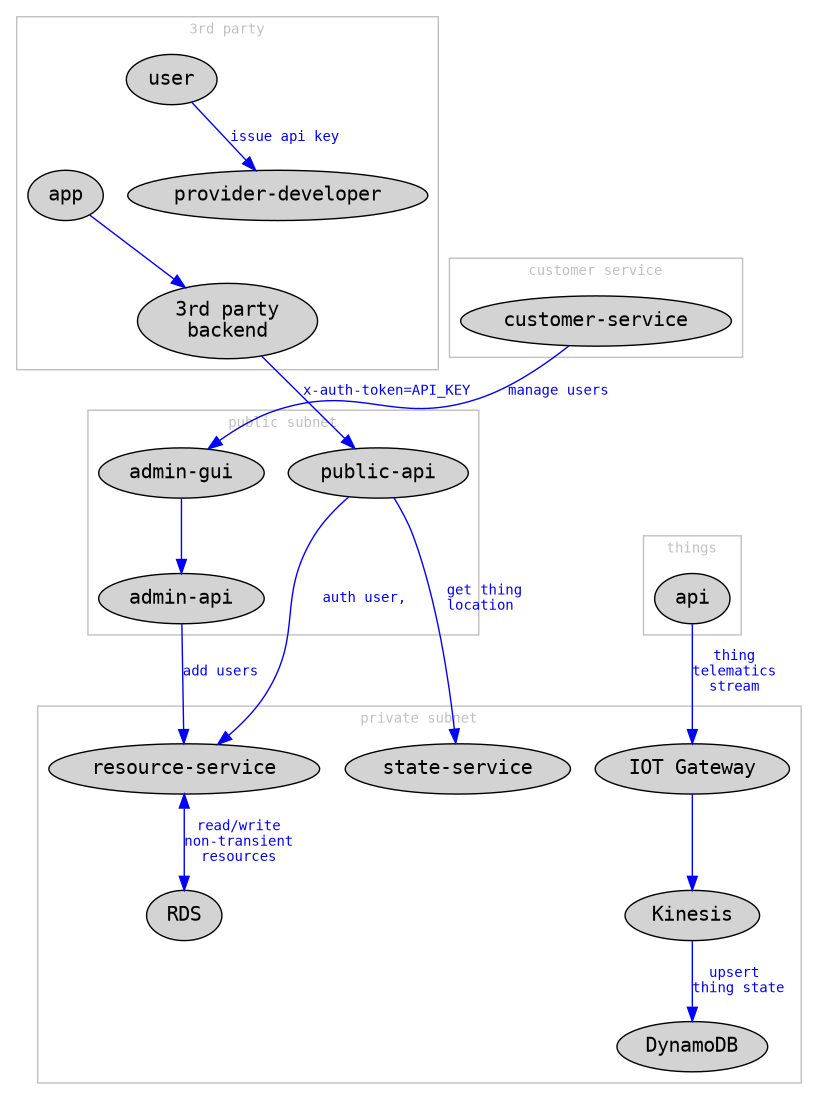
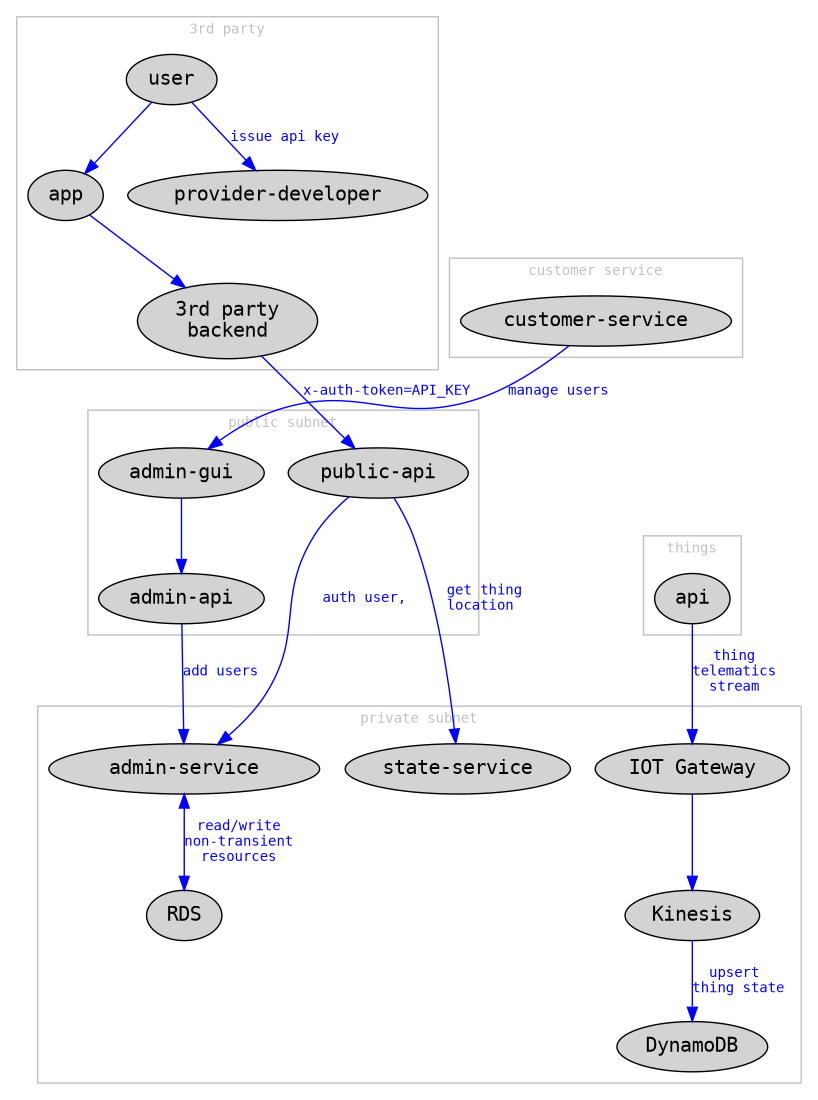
edge "user" -> "app": added
node "resource-service": label "resource-service" -> "admin-service"
